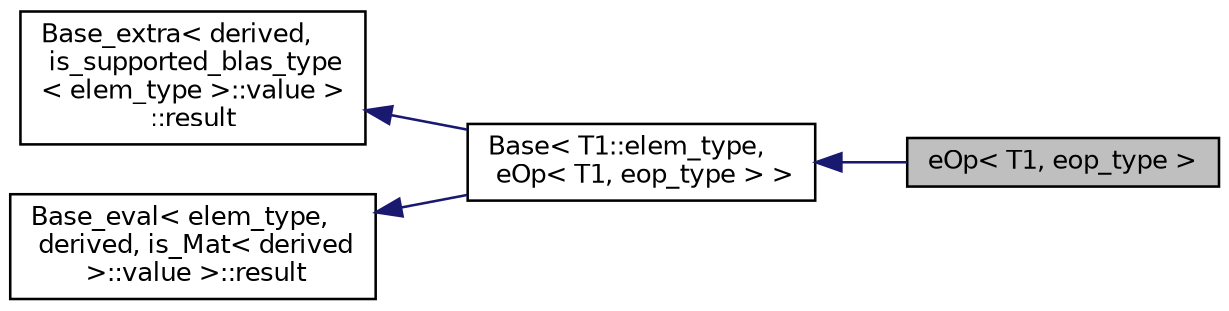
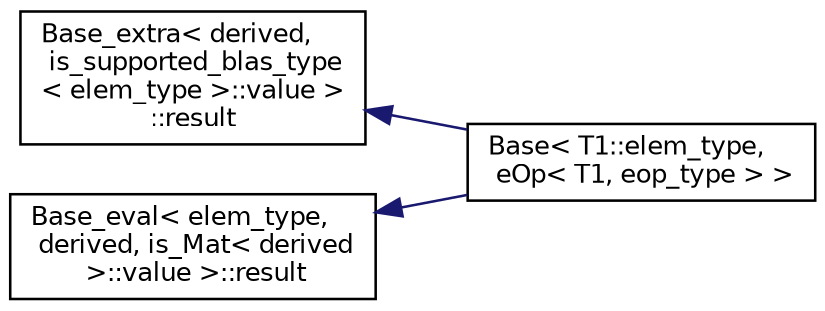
node "eOp< T1, eop_type >": removed
